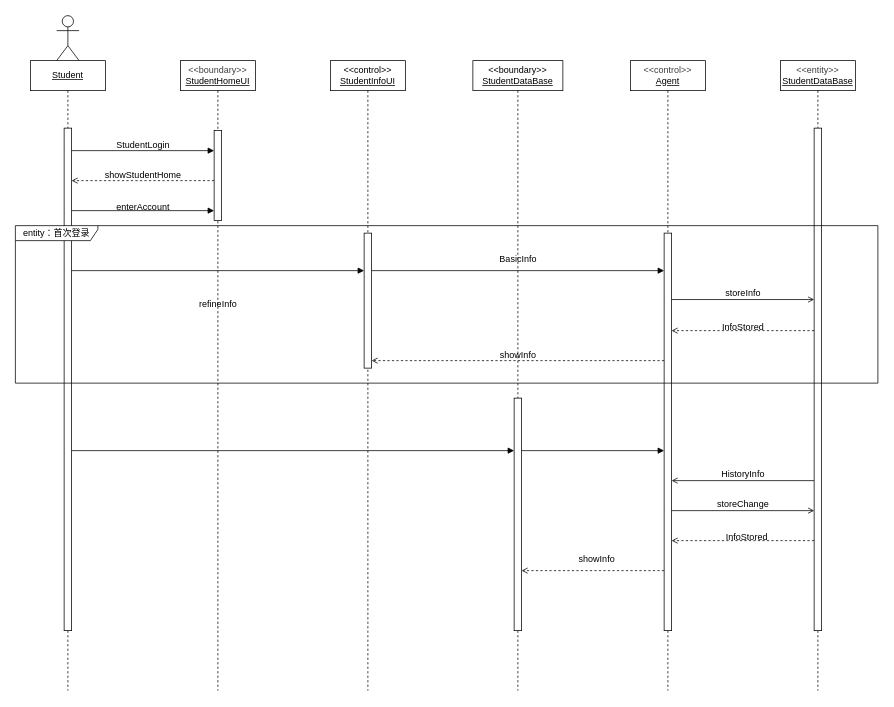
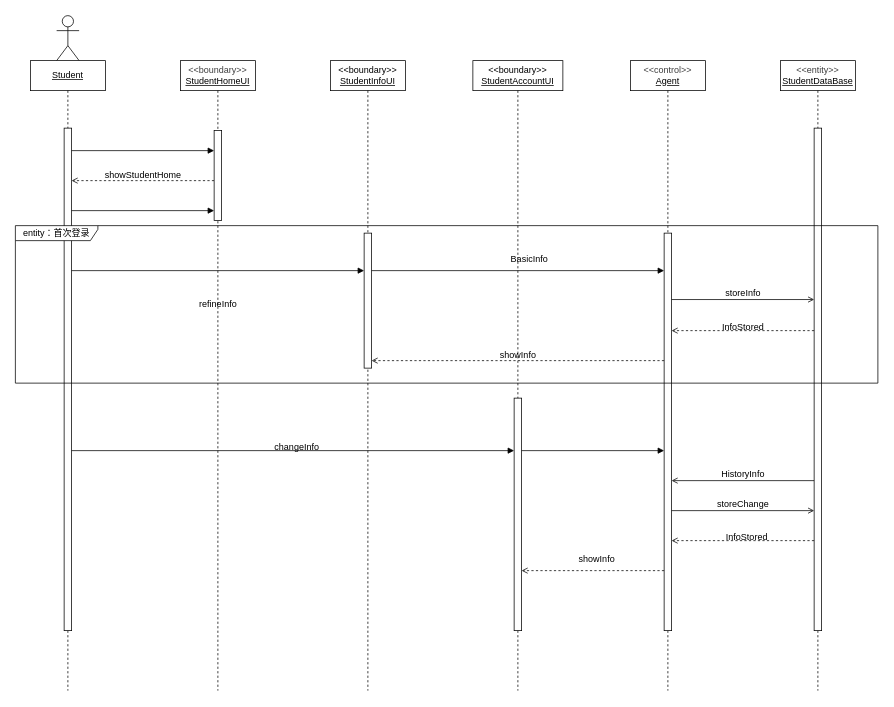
node "<<control>> StudentInfoUI": label "<<control>> StudentInfoUI" -> "<<boundary>> StudentInfoUI"
node "<<boundary>> StudentDataBase": label "<<boundary>> StudentDataBase" -> "<<boundary>> StudentAccountUI"
node "StudentLogin": removed
node "enterAccount": removed
node "BasicInfo": moved (518, 259) -> (529, 259)
node "changeInfo": added
